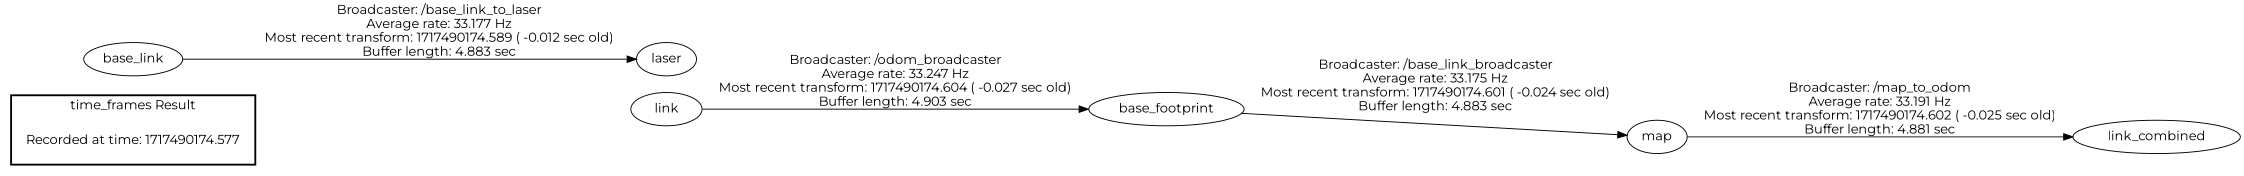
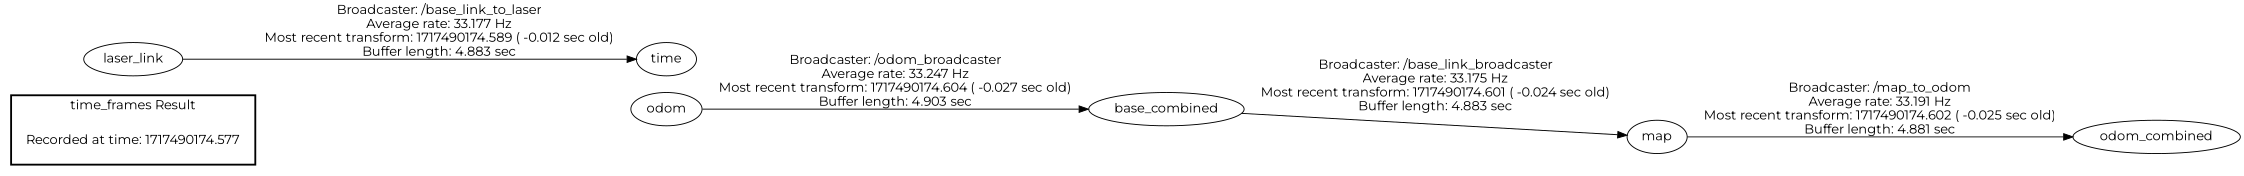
node "base_link": label "base_link" -> "laser_link"
node "laser": label "laser" -> "time"
node "link": label "link" -> "odom"
node "base_footprint": label "base_footprint" -> "base_combined"
node "link_combined": label "link_combined" -> "odom_combined"
